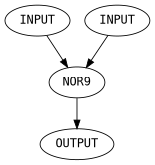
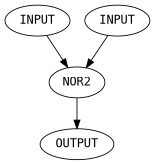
node "NOR9": label "NOR9" -> "NOR2"
